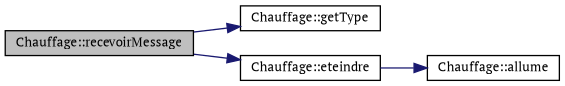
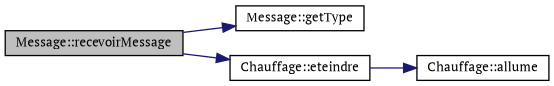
node "Chauffage::getType": label "Chauffage::getType" -> "Message::getType"
node "Chauffage::recevoirMessage": label "Chauffage::recevoirMessage" -> "Message::recevoirMessage"
